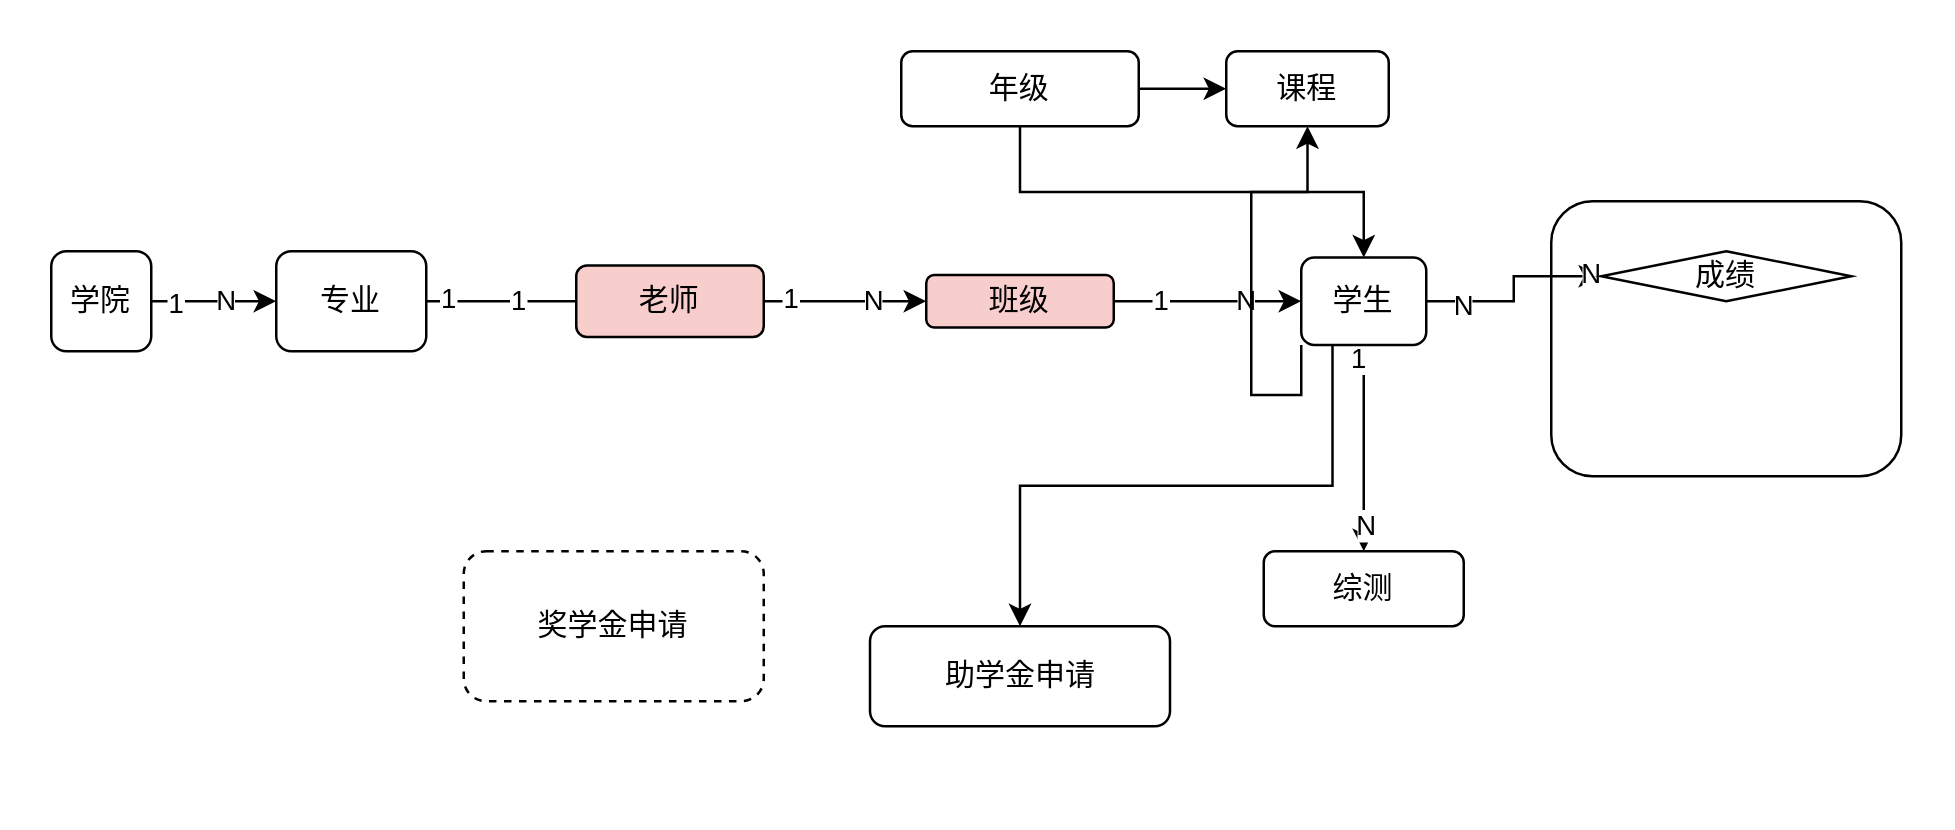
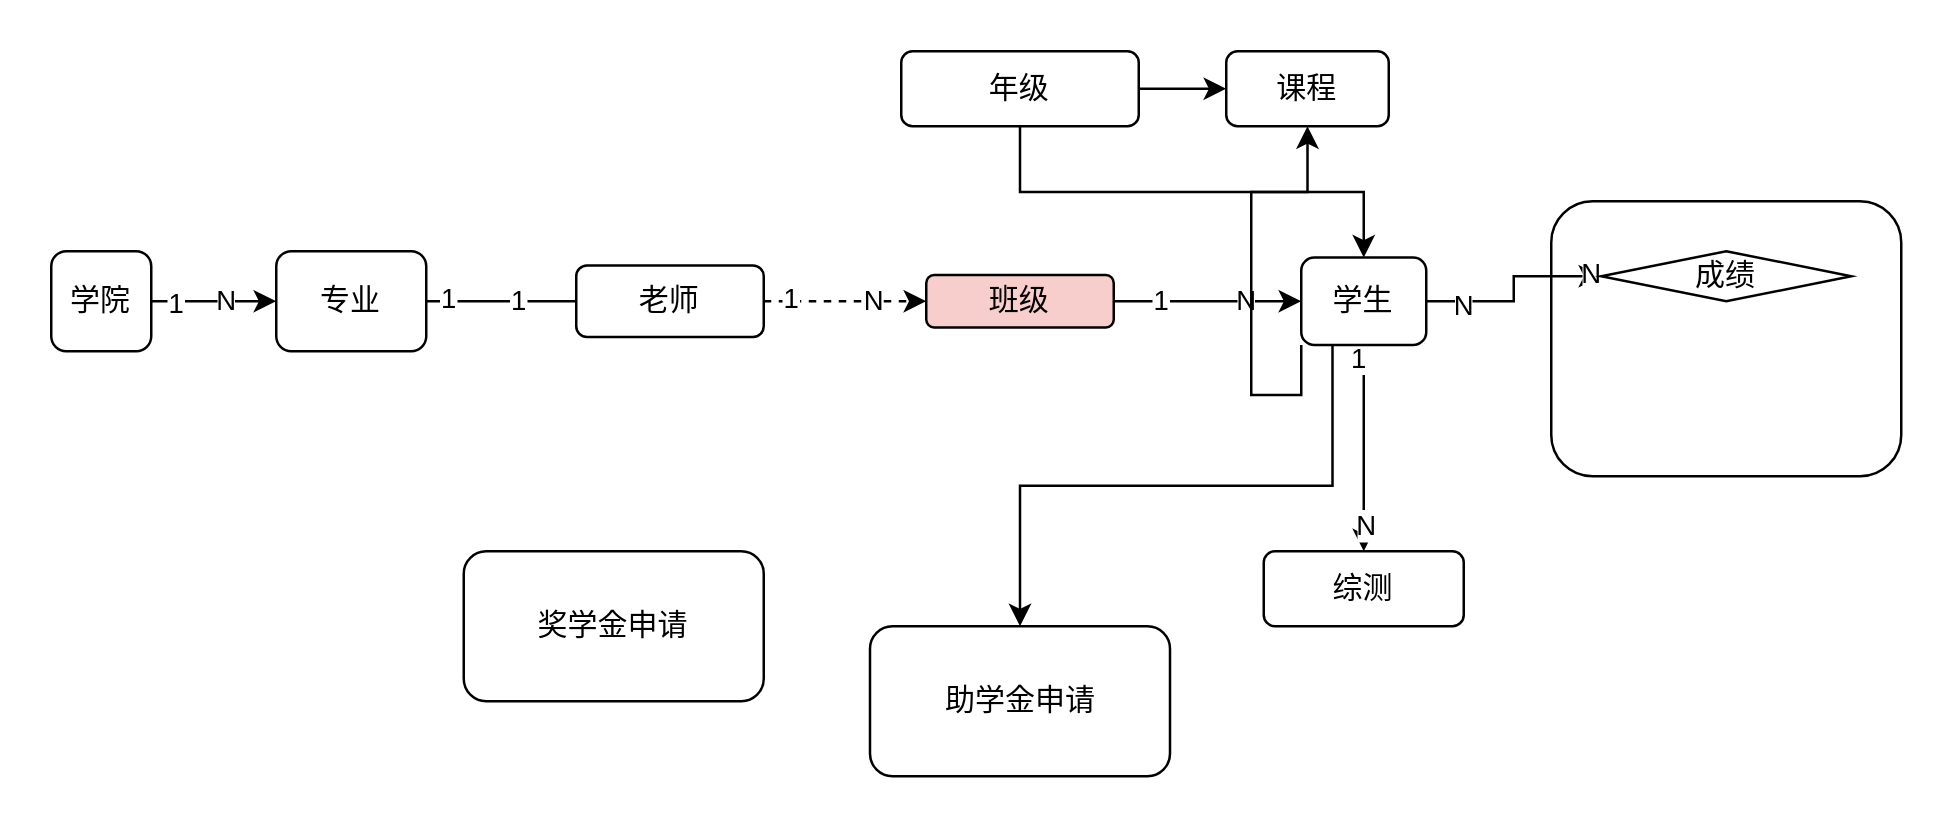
node "老师": fillcolor #f8cecc -> #ffffff
edge "老师" -> "班级": style solid -> dashed
node "奖学金申请": style dashed -> solid
node "助学金申请": size 300x100 -> 300x150
